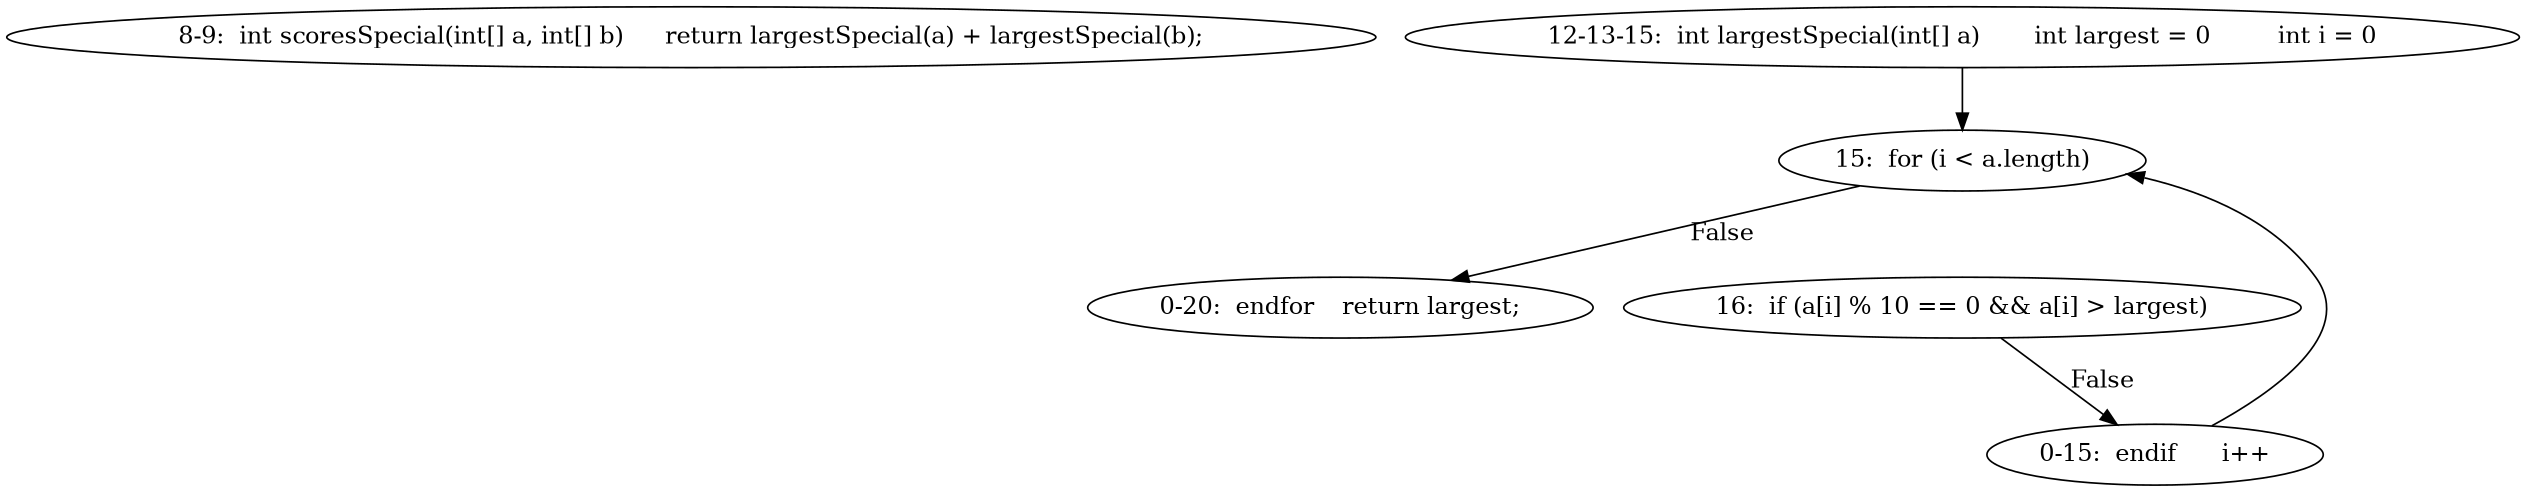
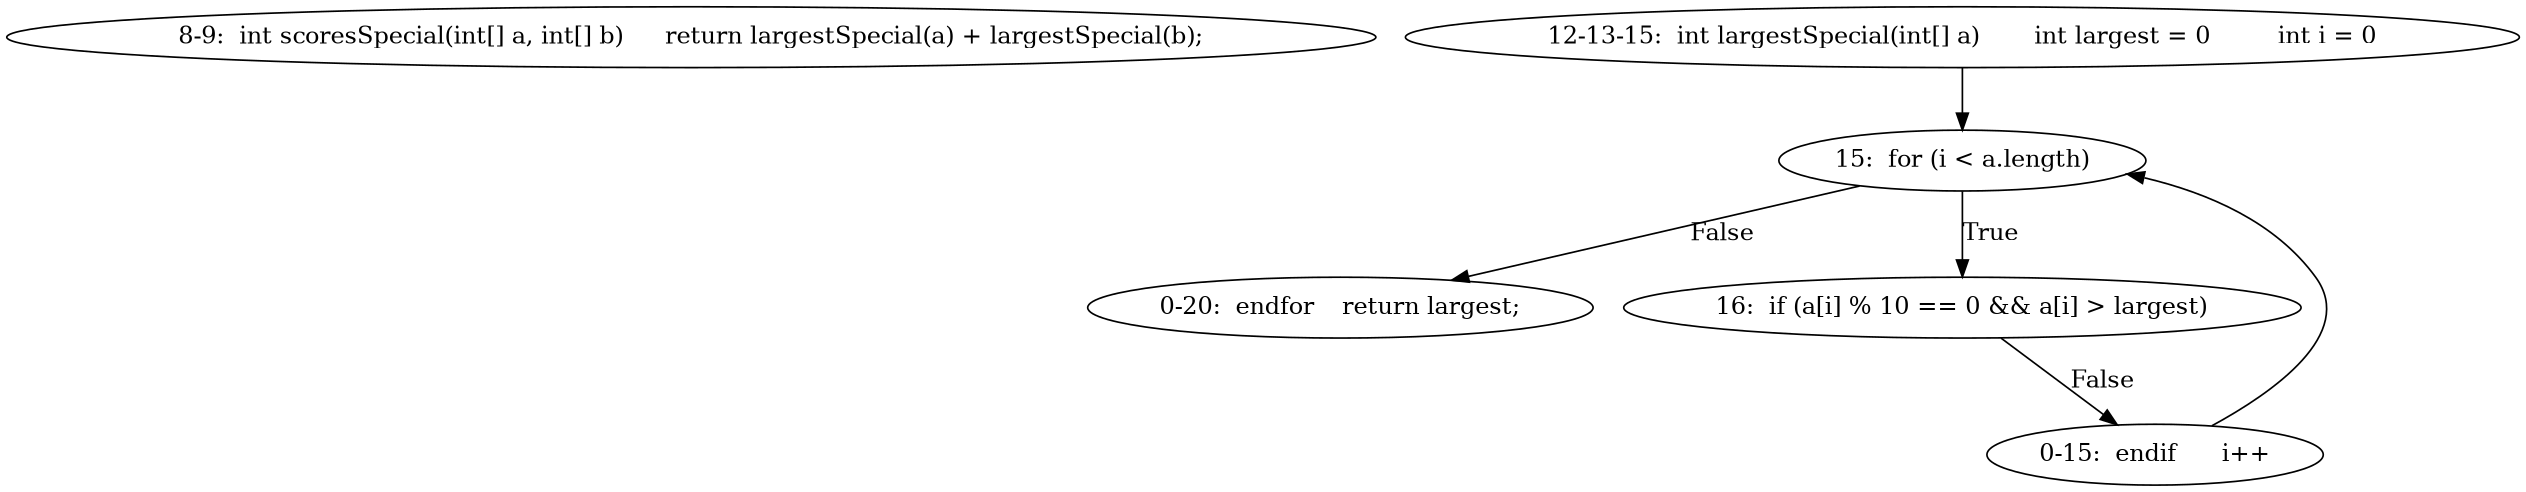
edge "15:  for (i < a.length)" -> "16:  if (a[i] % 10 == 0 && a[i] > largest)": added, label "True"
